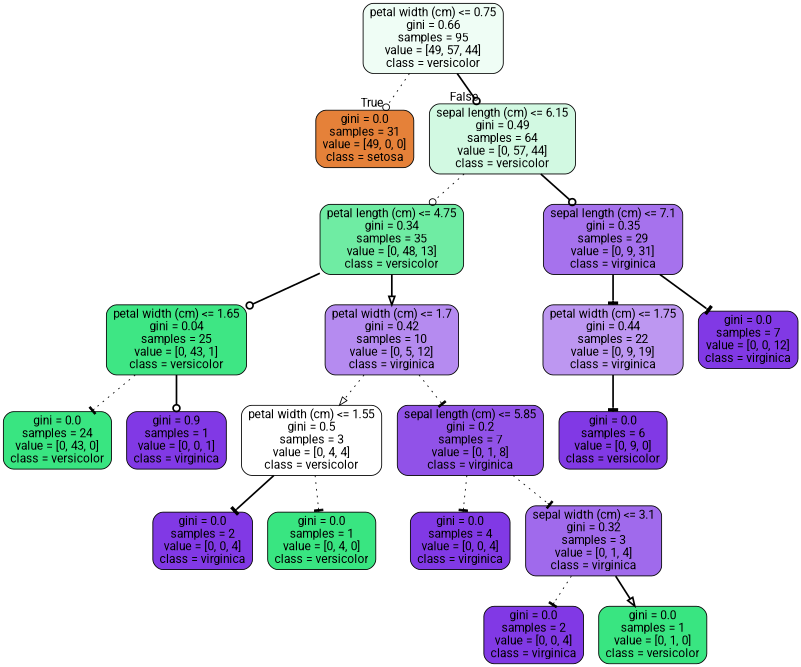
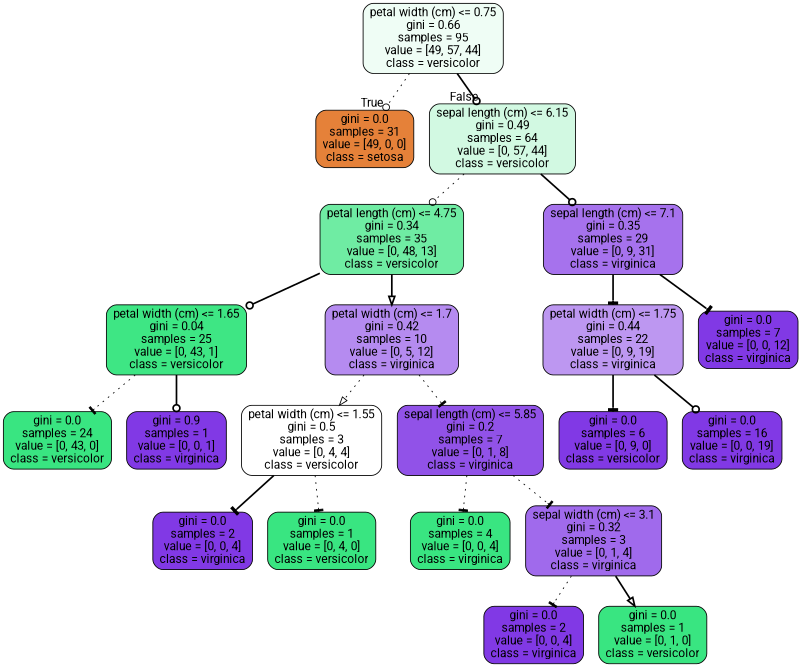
node "gini = 0.0 samples = 16 value = [0, 0, 19] class = virginica": added
node "gini = 0.0 samples = 4 value = [0, 0, 4] class = virginica": fillcolor #8139e5 -> #39e581
